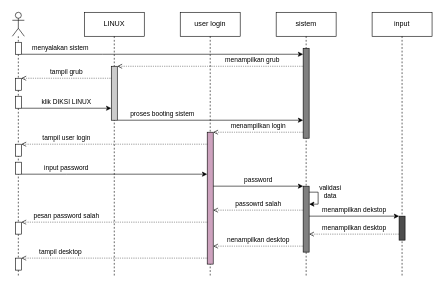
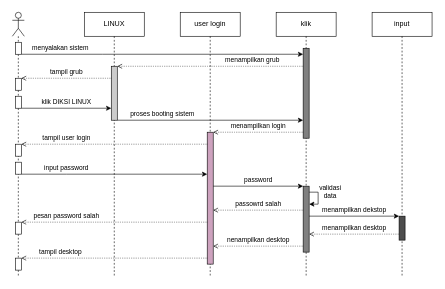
node "sistem": label "sistem" -> "klik"
